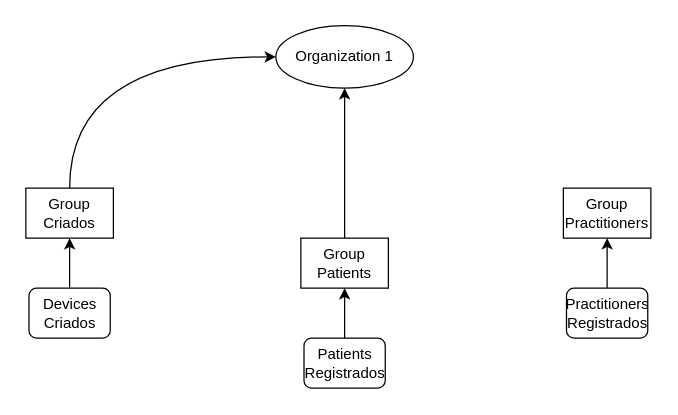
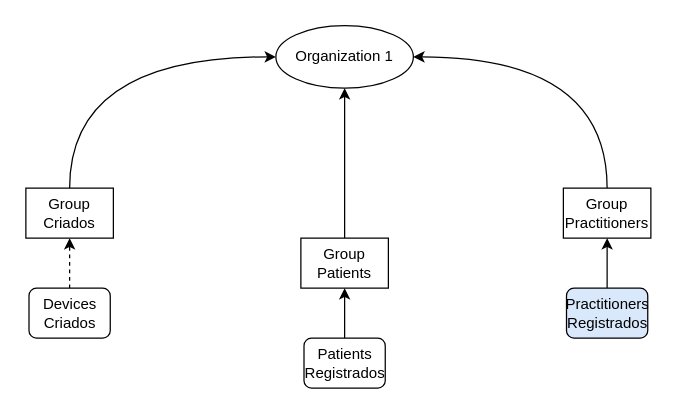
edge "Group Practitioners" -> "Organization 1": added
edge "Devices Criados" -> "Group Criados": style solid -> dashed
node "Practitioners Registrados": fillcolor #ffffff -> #dae8fc
